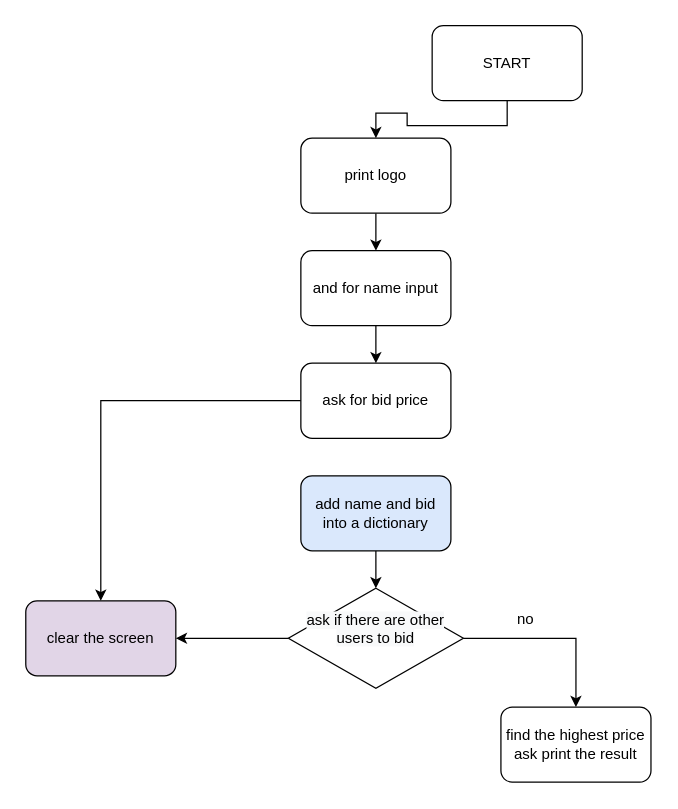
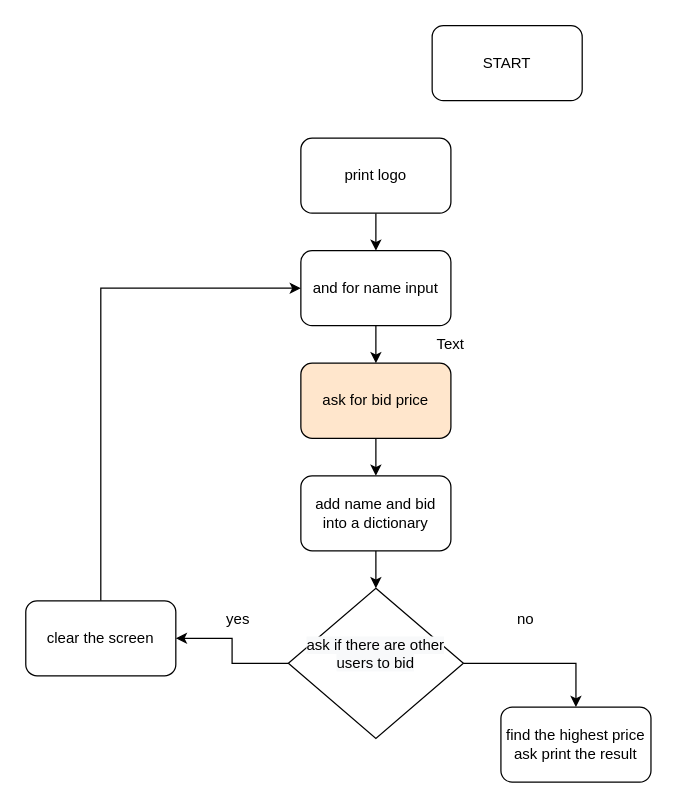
edge "START" -> "print logo": removed
edge "clear the screen" -> "and for name input": added
node "Text": added
edge "ask for bid price" -> "clear the screen": now "ask for bid price" -> "add name and bid into a dictionary"
node "ask for bid price": fillcolor #ffffff -> #ffe6cc
node "add name and bid into a dictionary": fillcolor #dae8fc -> #ffffff
node "yes": added
node "clear the screen": fillcolor #e1d5e7 -> #ffffff
node "ask if there are other users to bid": size 175x100 -> 175x150
